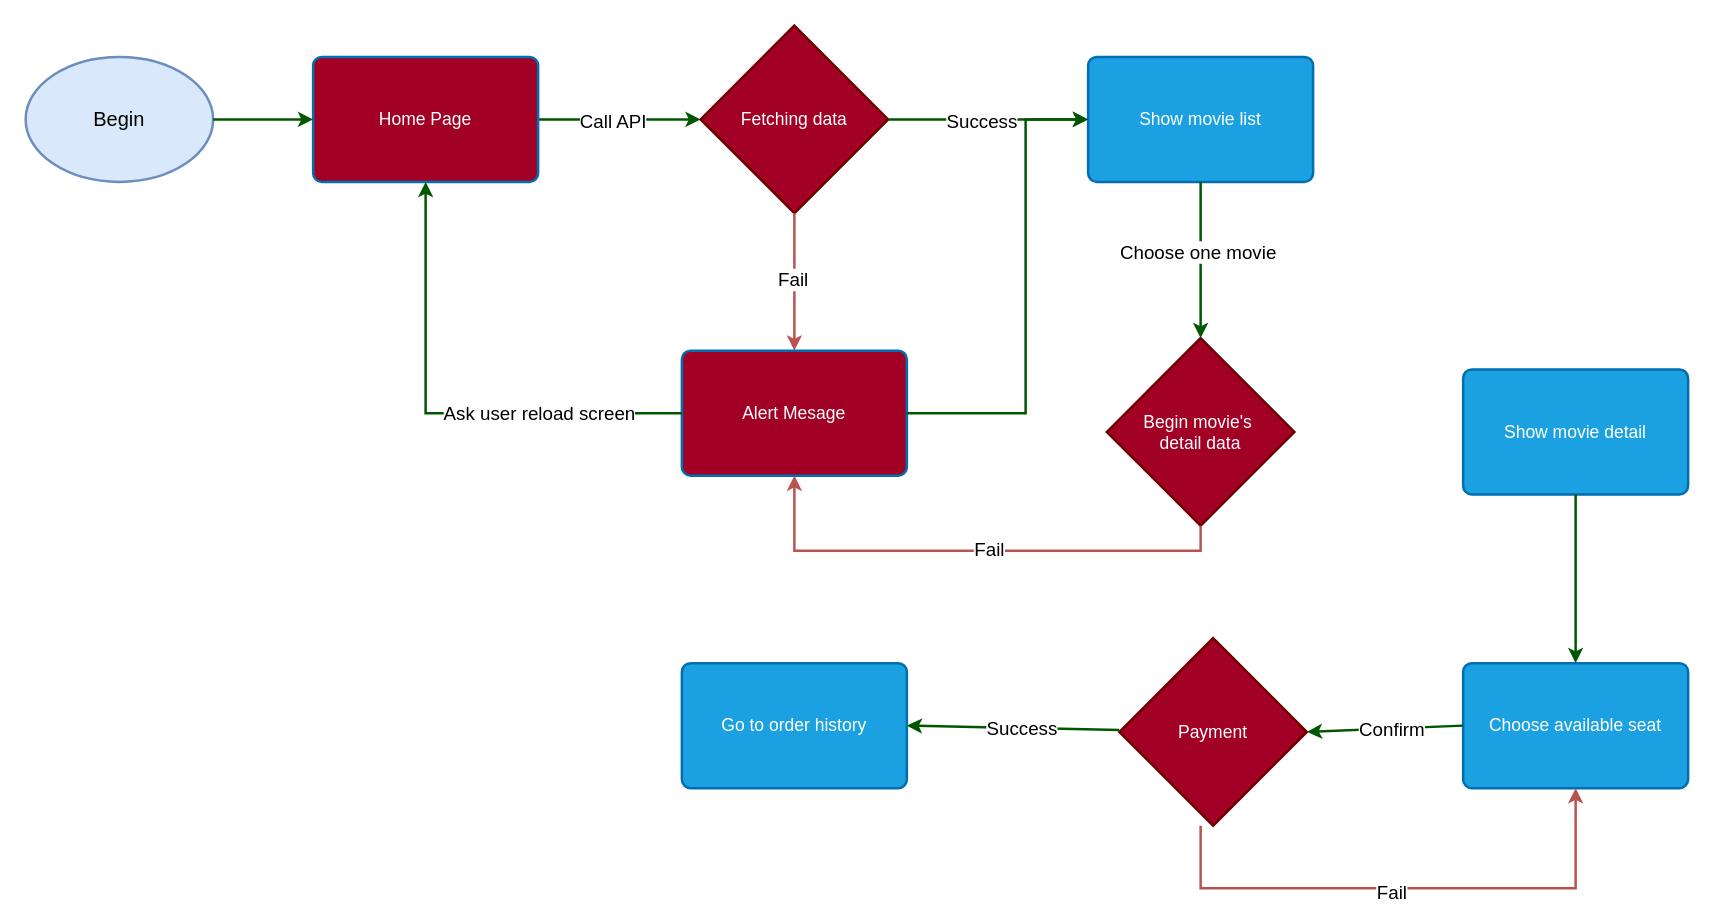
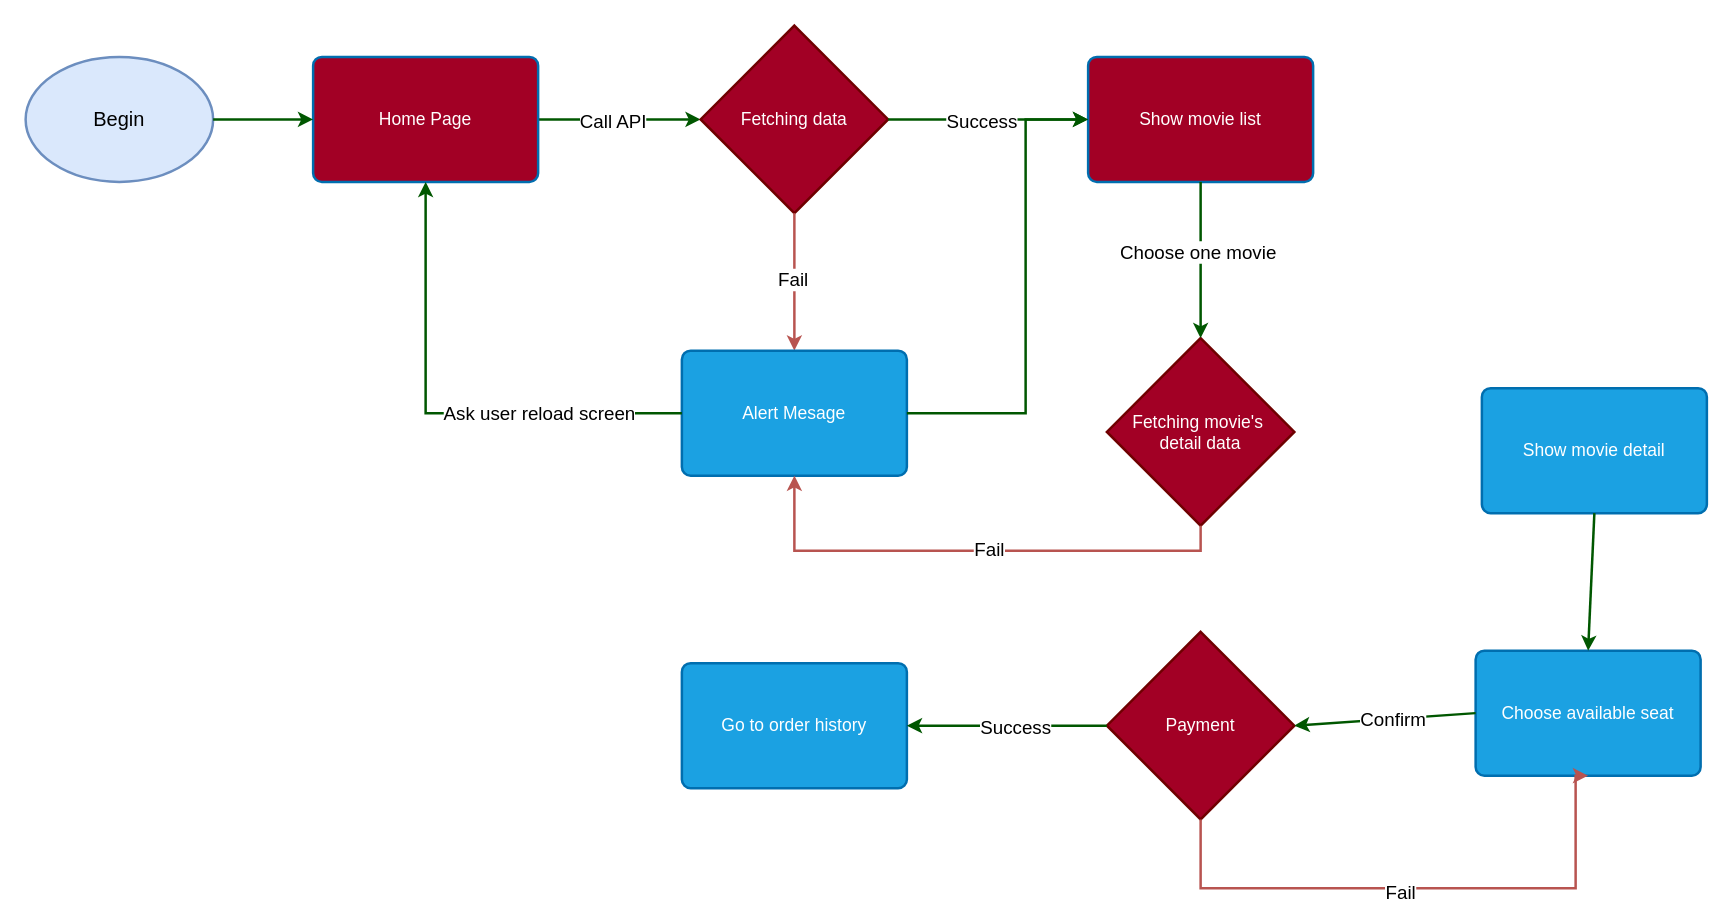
node "Show movie list": fillcolor #1ba1e2 -> #a20025
node "Alert Mesage": fillcolor #a20025 -> #1ba1e2
node "Begin movie's detail data": label "Begin movie's detail data" -> "Fetching movie's detail data"
node "Show movie detail": moved (1576, 432) -> (1594, 451)
node "Choose available seat": moved (1576, 726) -> (1588, 713)
node "Payment": moved (1213, 732) -> (1201, 726)
